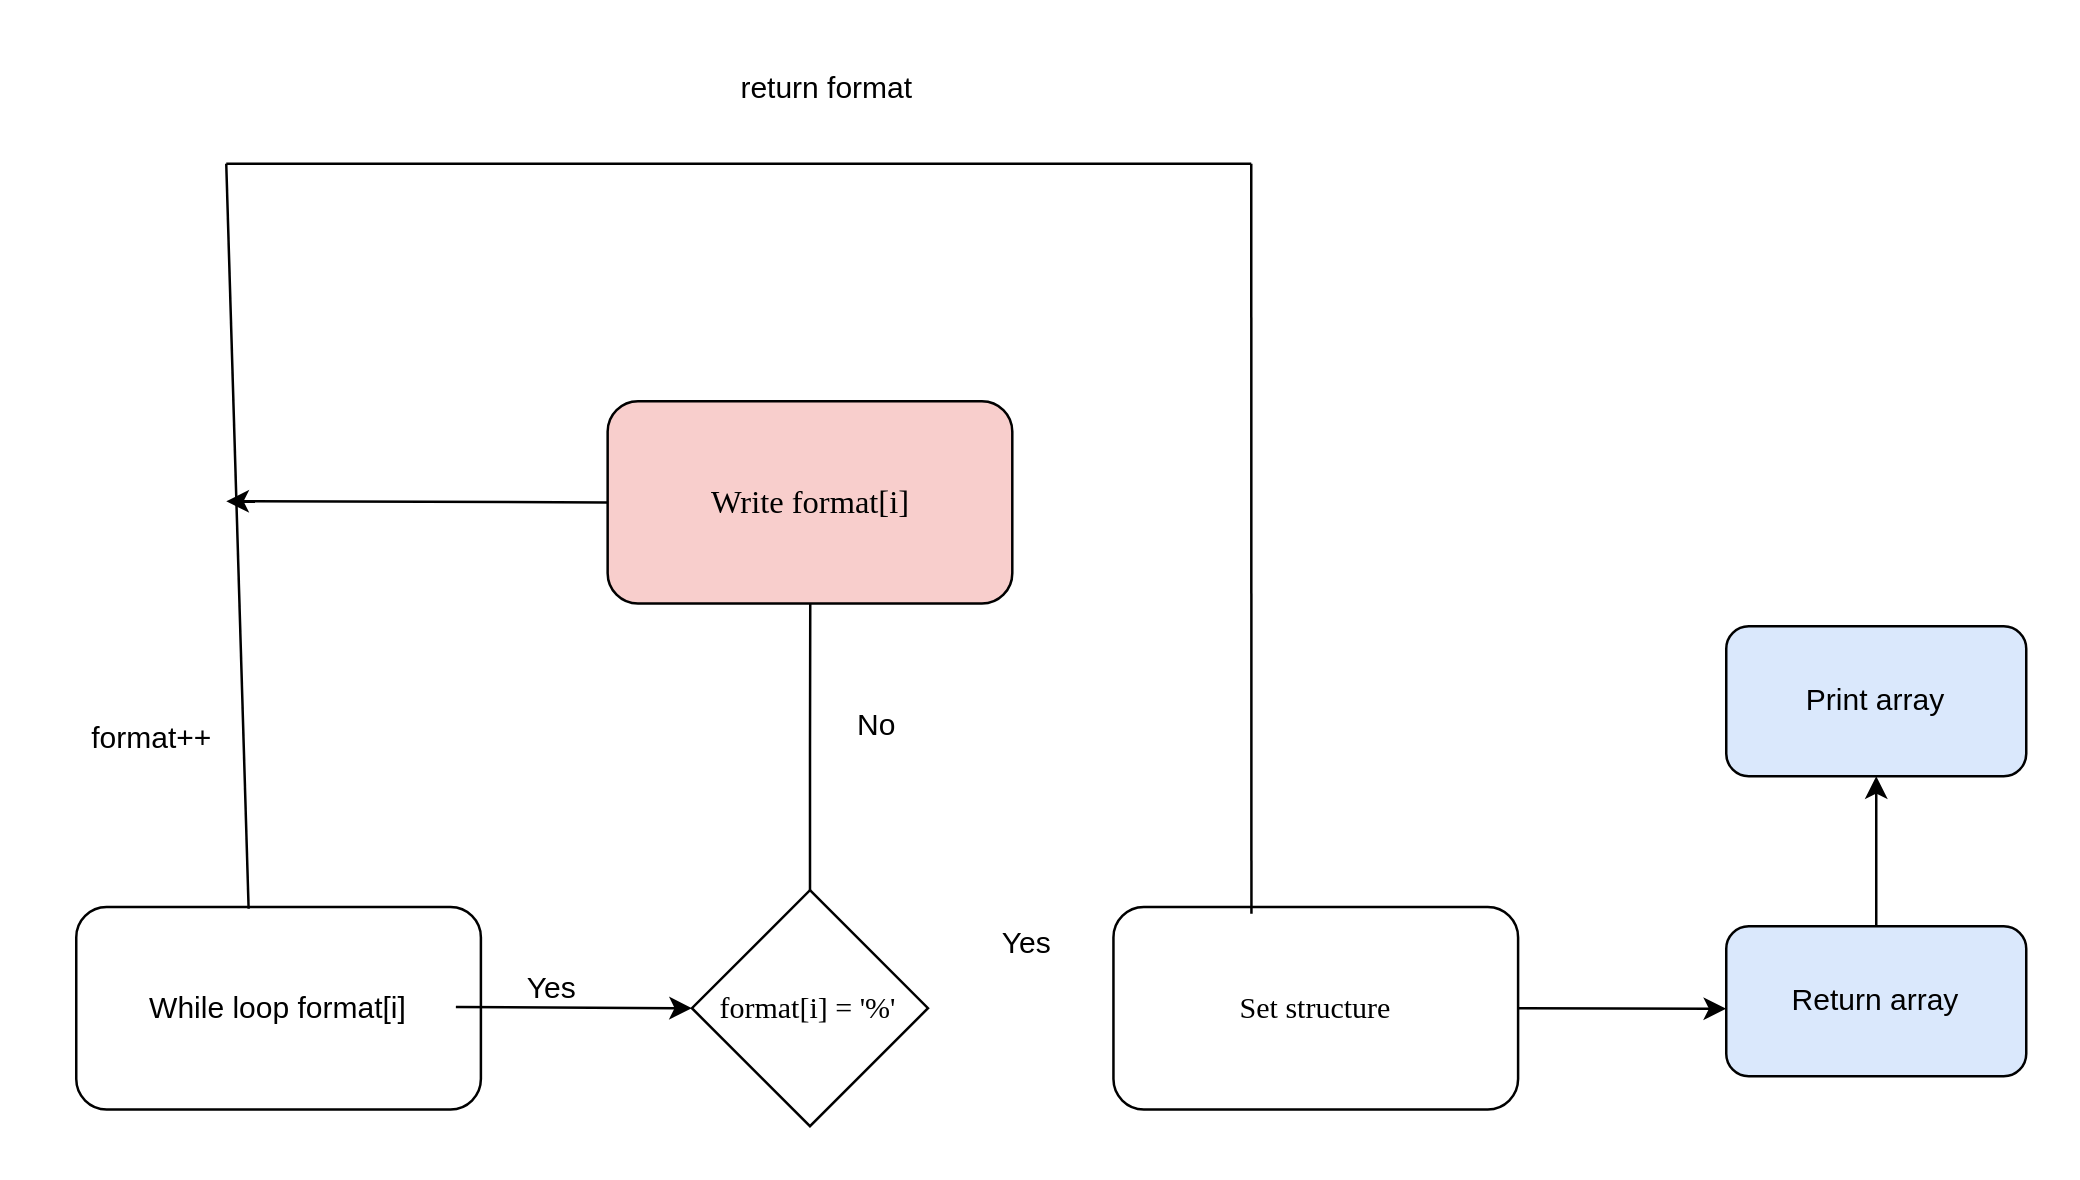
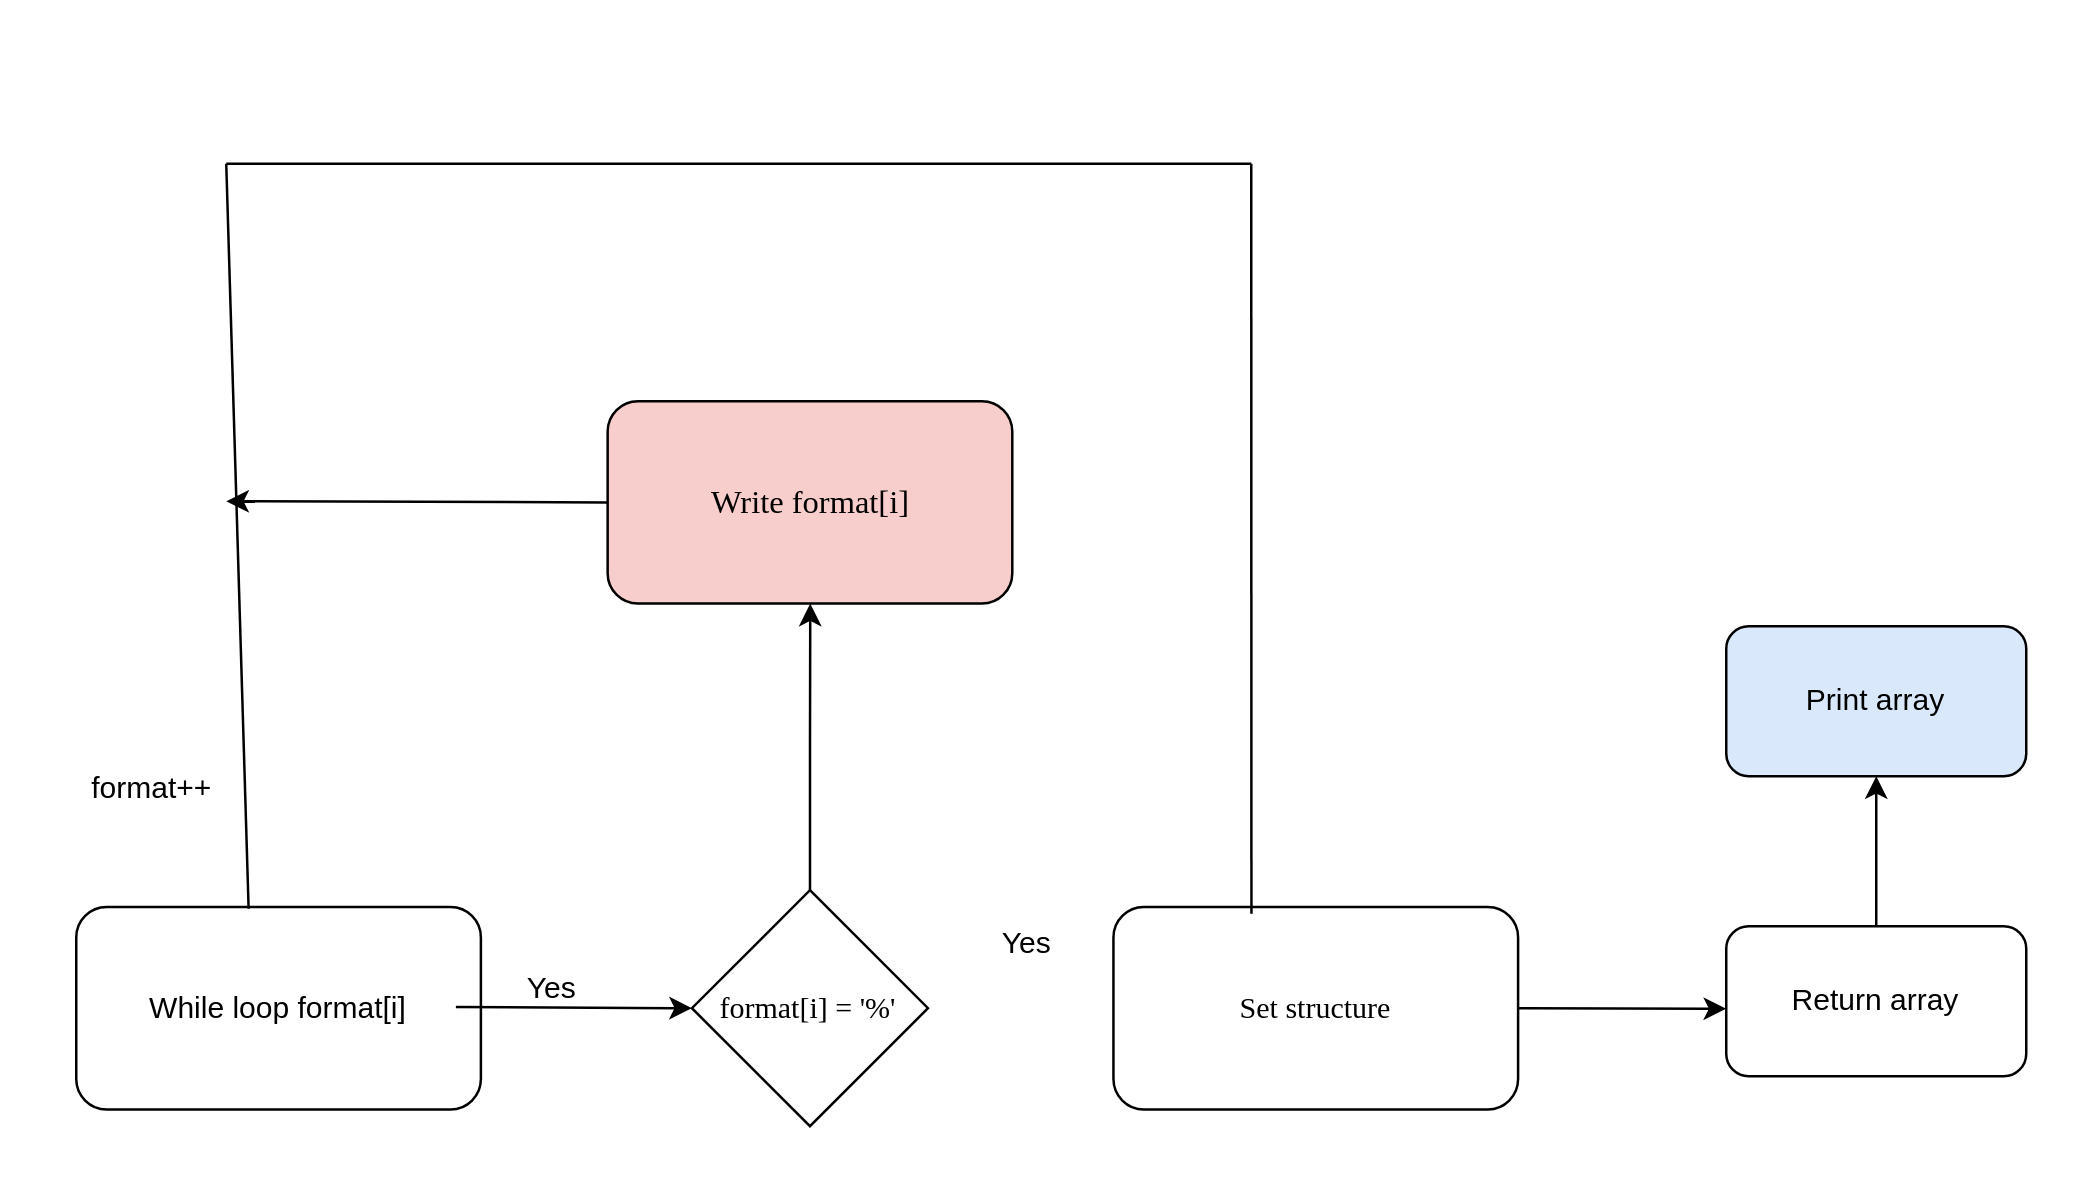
node "return format": removed
edge "Write format[i]" -- "format[i] = '%'": arrowhead none -> classic
node "No": removed
node "format++": moved (151, 739) -> (151, 789)
node "Return array": fillcolor #dae8fc -> #ffffff
